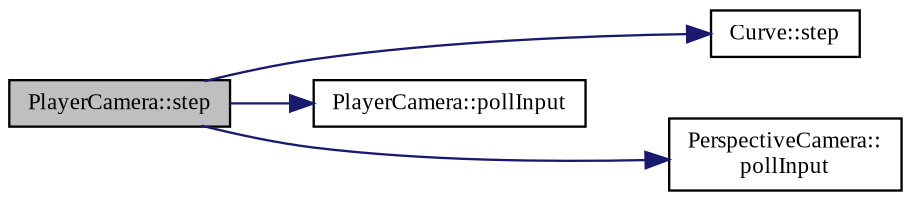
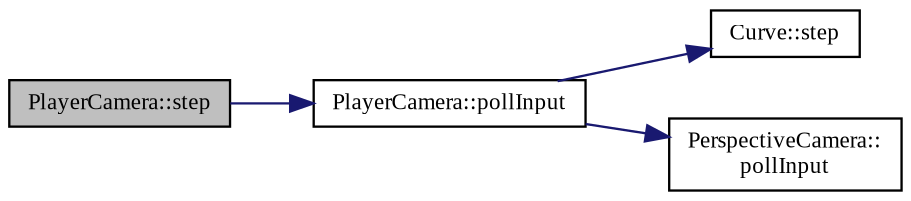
edge "PlayerCamera::step" -> "Curve::step": now "PlayerCamera::pollInput" -> "Curve::step"
edge "PlayerCamera::step" -> "PerspectiveCamera:: pollInput": now "PlayerCamera::pollInput" -> "PerspectiveCamera:: pollInput"
